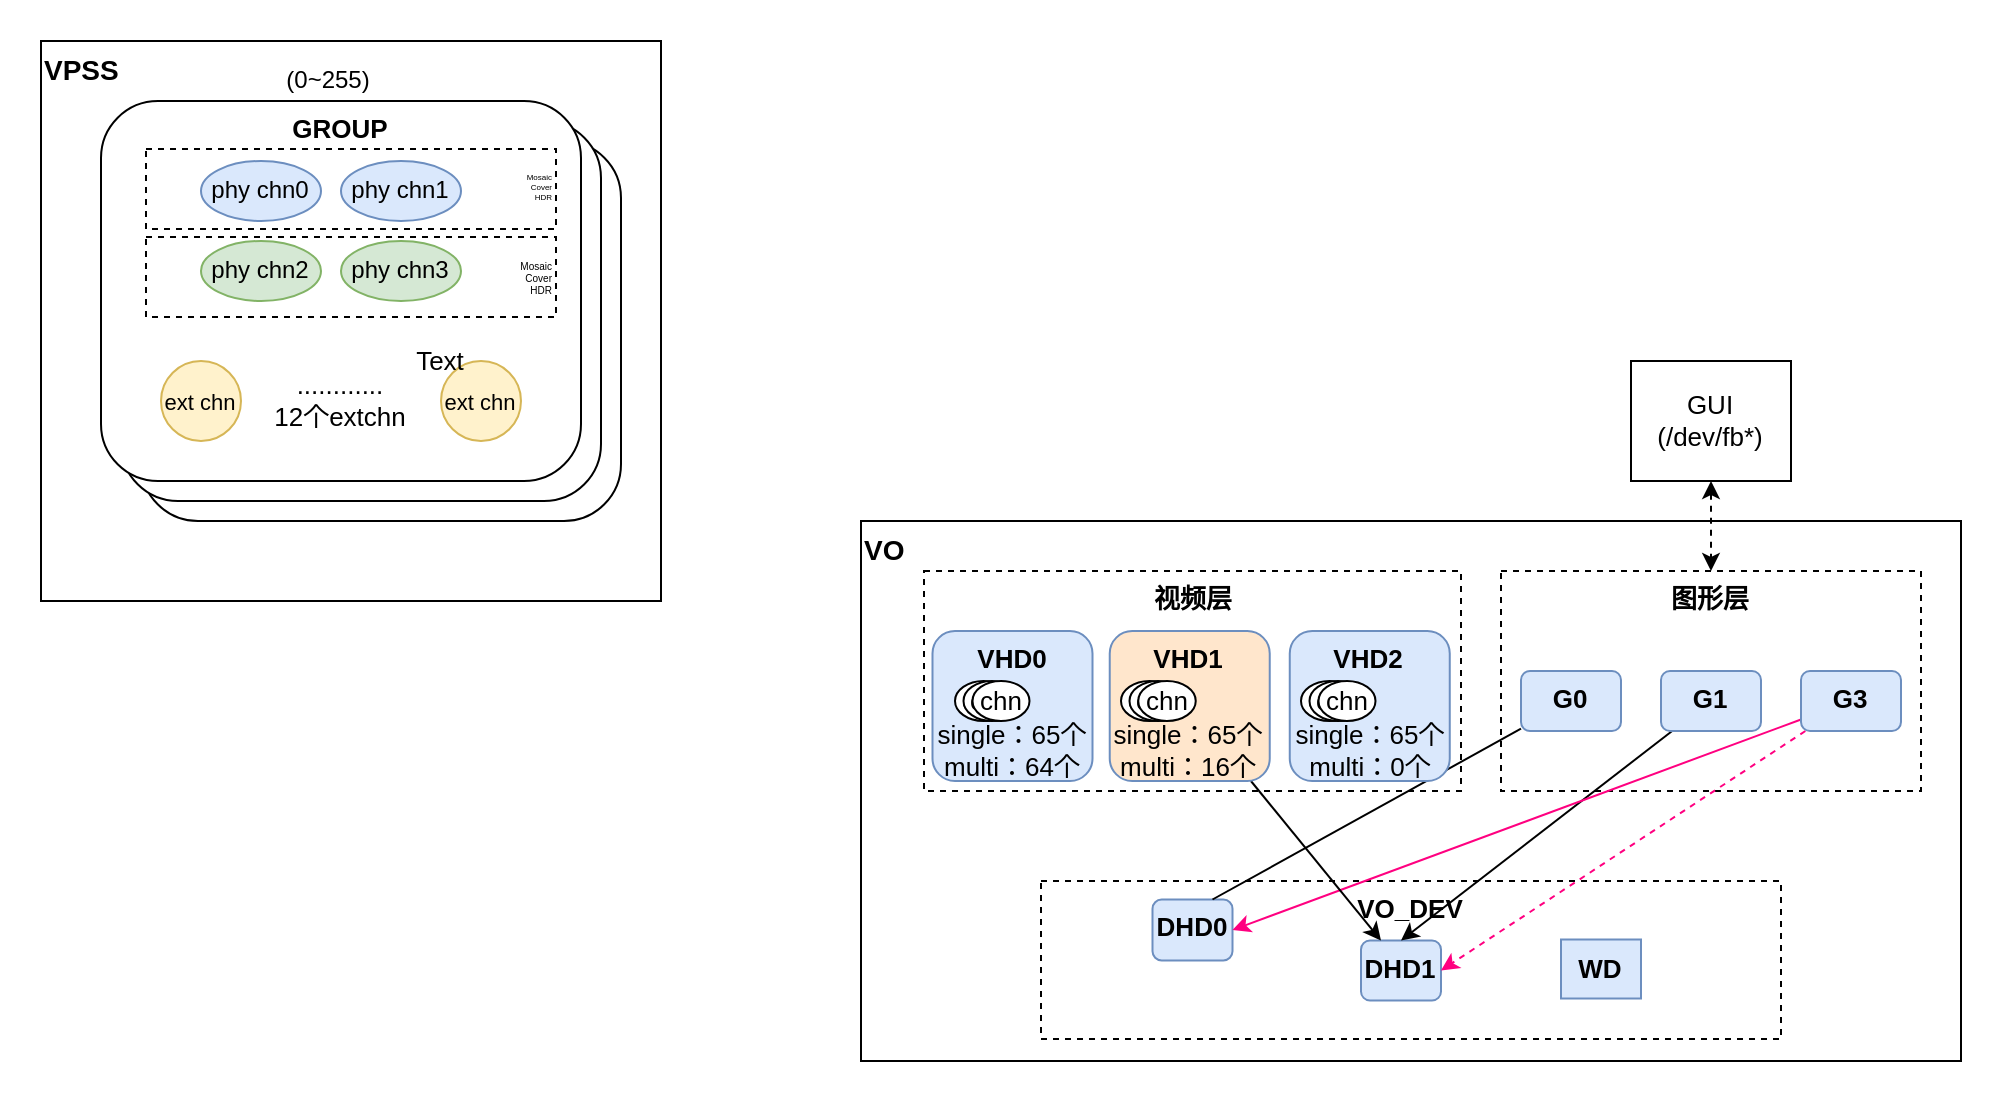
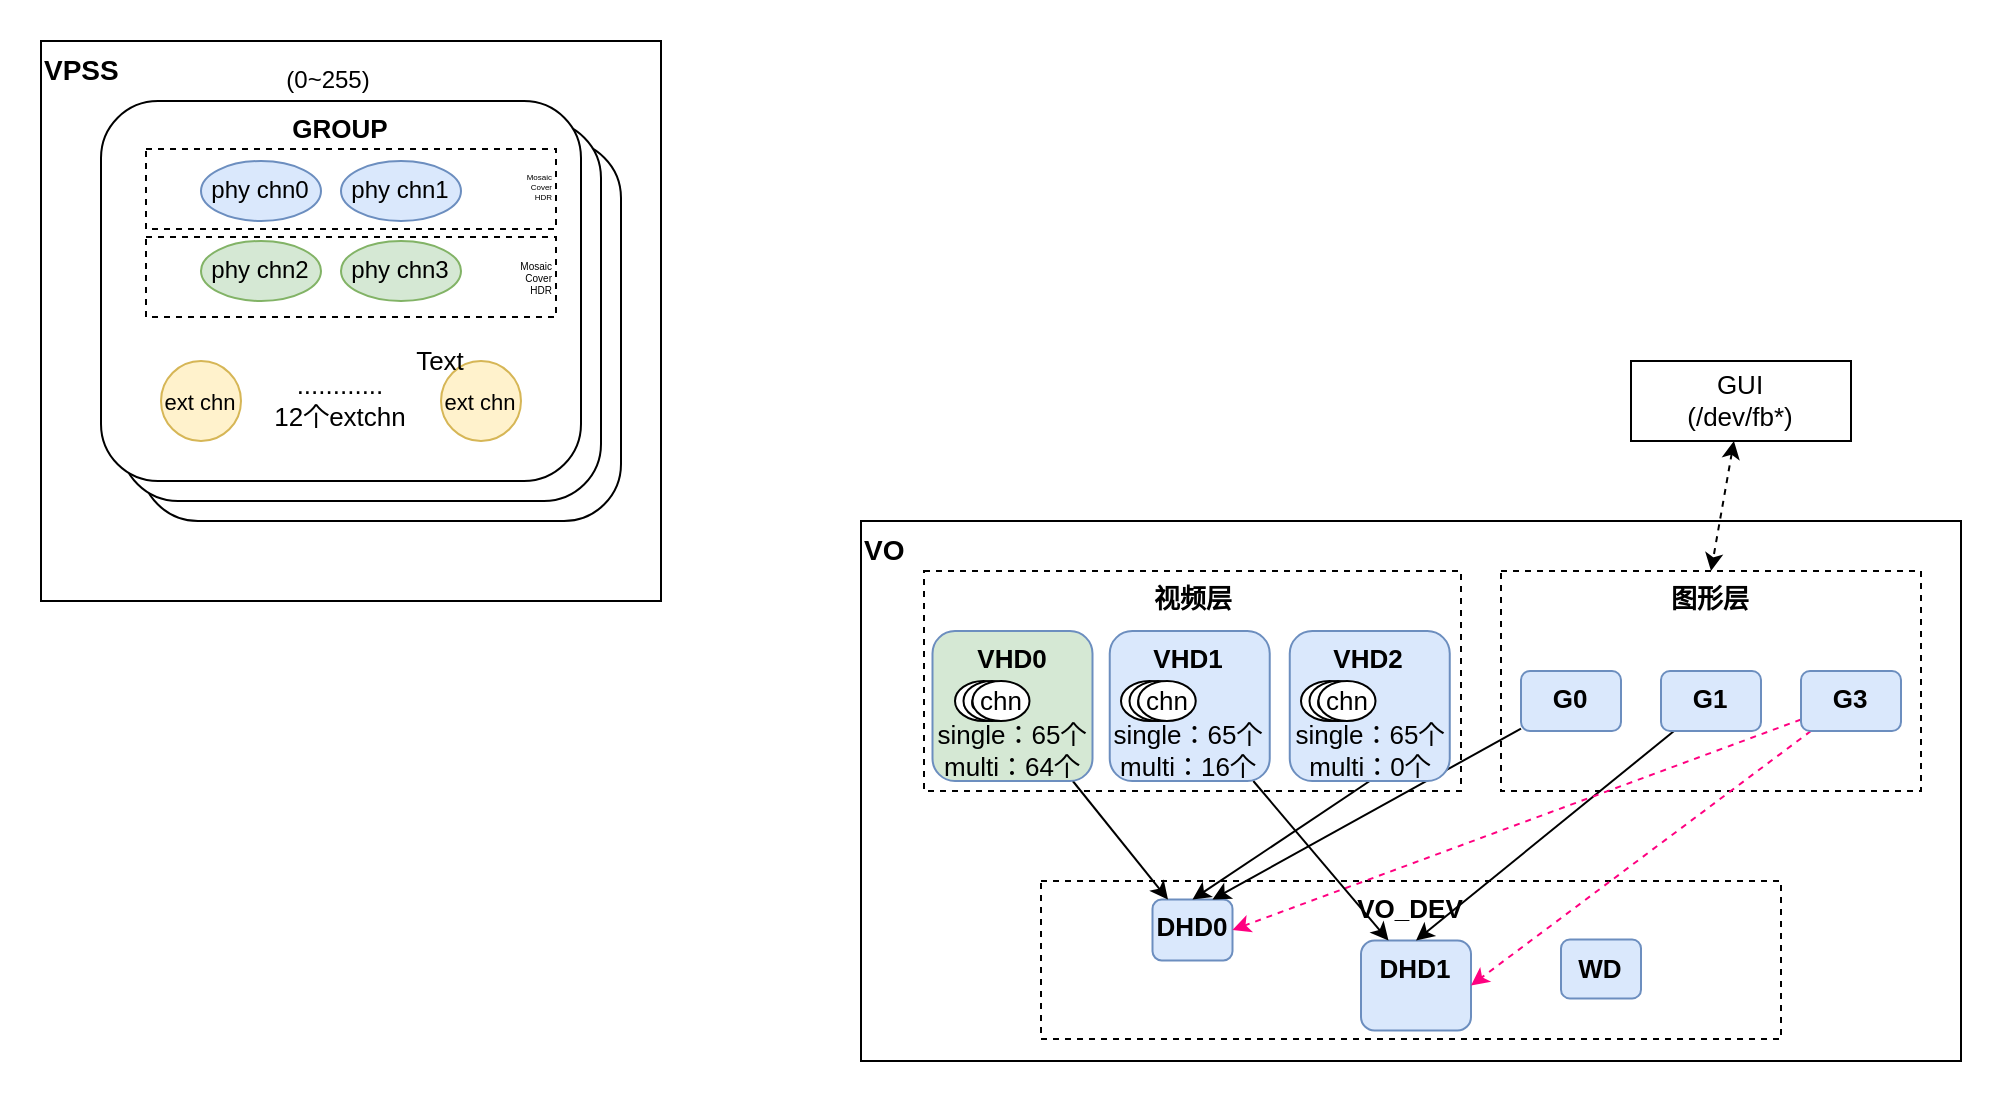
node "GUI (/dev/fb*)": size 160x120 -> 220x80
node "VHD0": fillcolor #dae8fc -> #d5e8d4
node "VHD1": fillcolor #ffe6cc -> #dae8fc
edge "VHD0" -> "DHD0": added
edge "G3" -> "DHD0": style solid -> dashed
edge "VHD2" -> "DHD0": added
edge "G0" -- "DHD0": arrowhead none -> classic
node "WD": shape rectangle -> rounded rectangle
node "DHD1": size 80x60 -> 110x90
